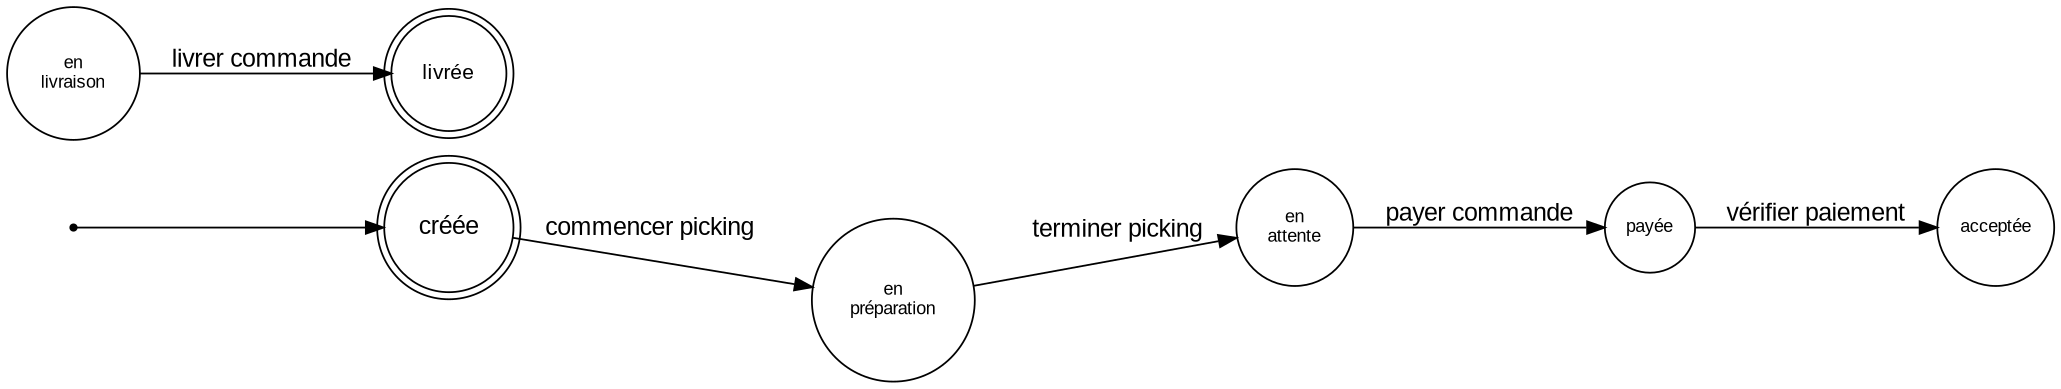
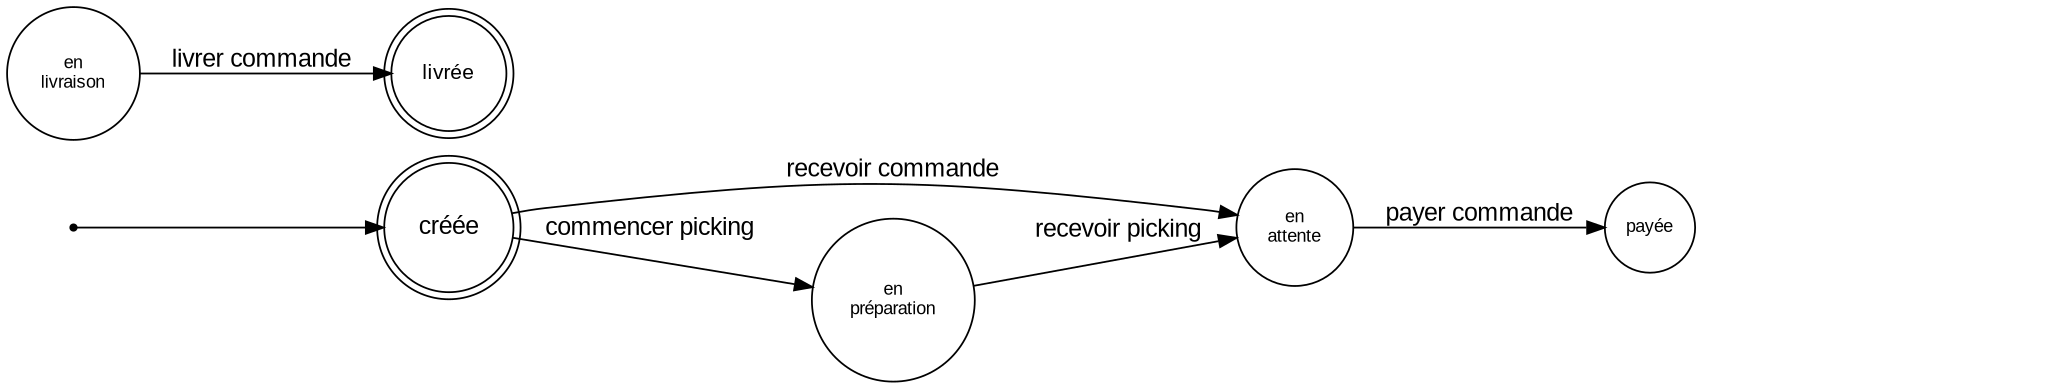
edge "créée" -> "en attente": added, label "recevoir commande"
node "acceptée": removed
edge "en préparation" -> "en attente": label "terminer picking" -> "recevoir picking"
